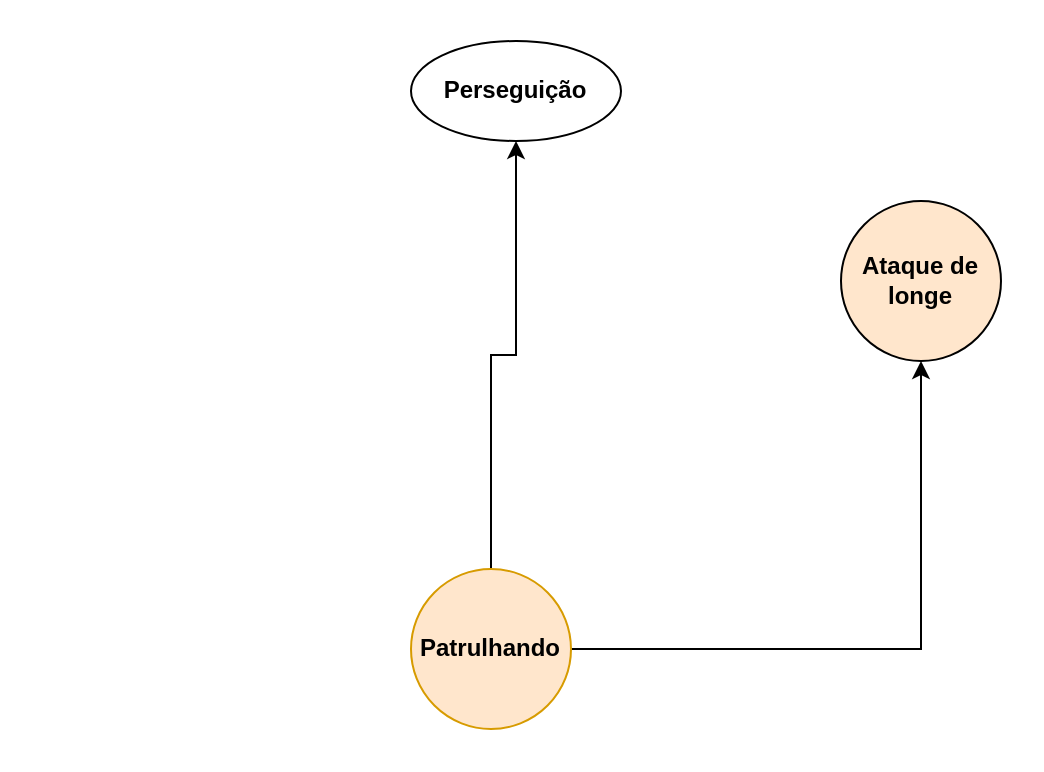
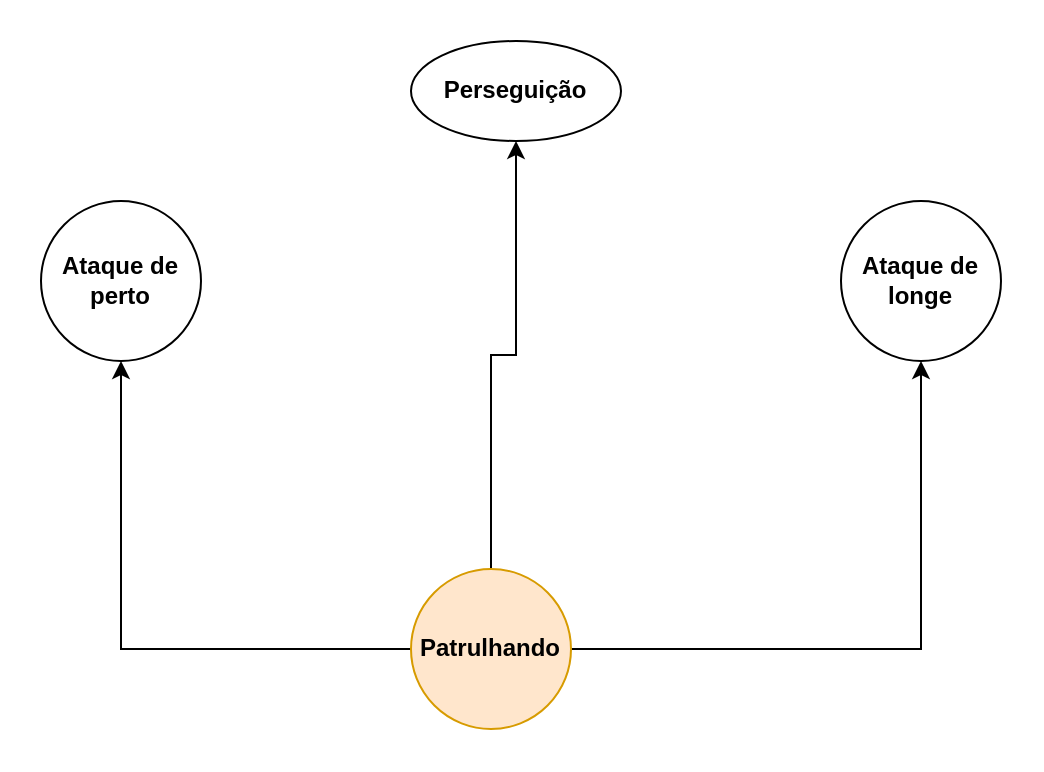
node "Ataque de perto": added
node "Ataque de longe": fillcolor #ffe6cc -> #ffffff
edge "Patrulhando" -> "Ataque de perto": added
